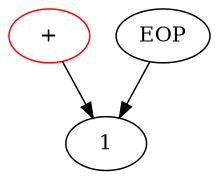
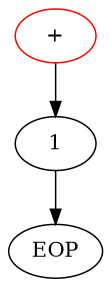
edge "EOP" -> "1": reversed
